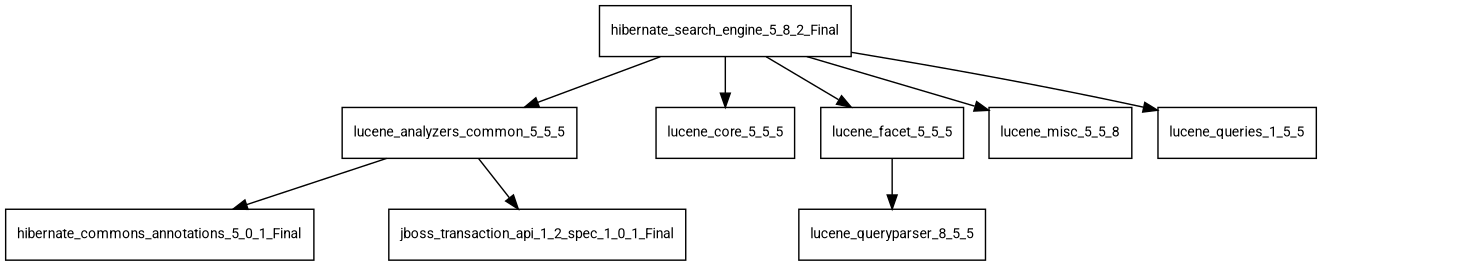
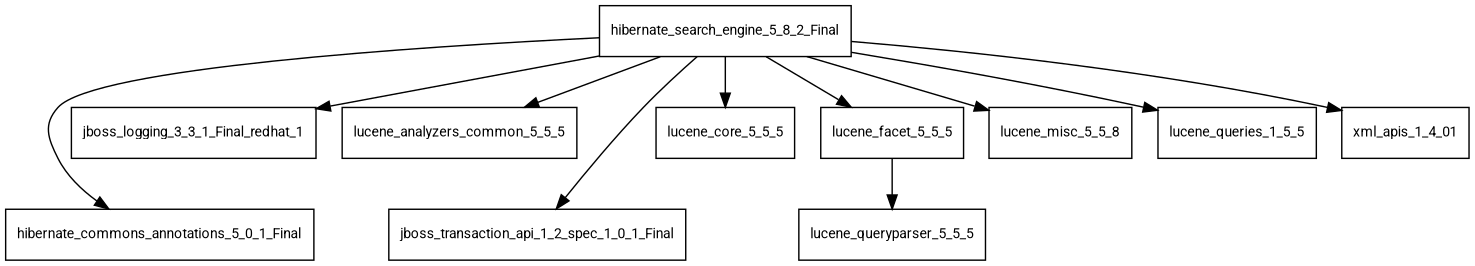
node "jboss_logging_3_3_1_Final_redhat_1": added
node "xml_apis_1_4_01": added
edge "lucene_analyzers_common_5_5_5" -> "jboss_transaction_api_1_2_spec_1_0_1_Final": now "hibernate_search_engine_5_8_2_Final" -> "jboss_transaction_api_1_2_spec_1_0_1_Final"
edge "lucene_analyzers_common_5_5_5" -> "hibernate_commons_annotations_5_0_1_Final": now "hibernate_search_engine_5_8_2_Final" -> "hibernate_commons_annotations_5_0_1_Final"
node "lucene_queryparser_8_5_5": label "lucene_queryparser_8_5_5" -> "lucene_queryparser_5_5_5"
